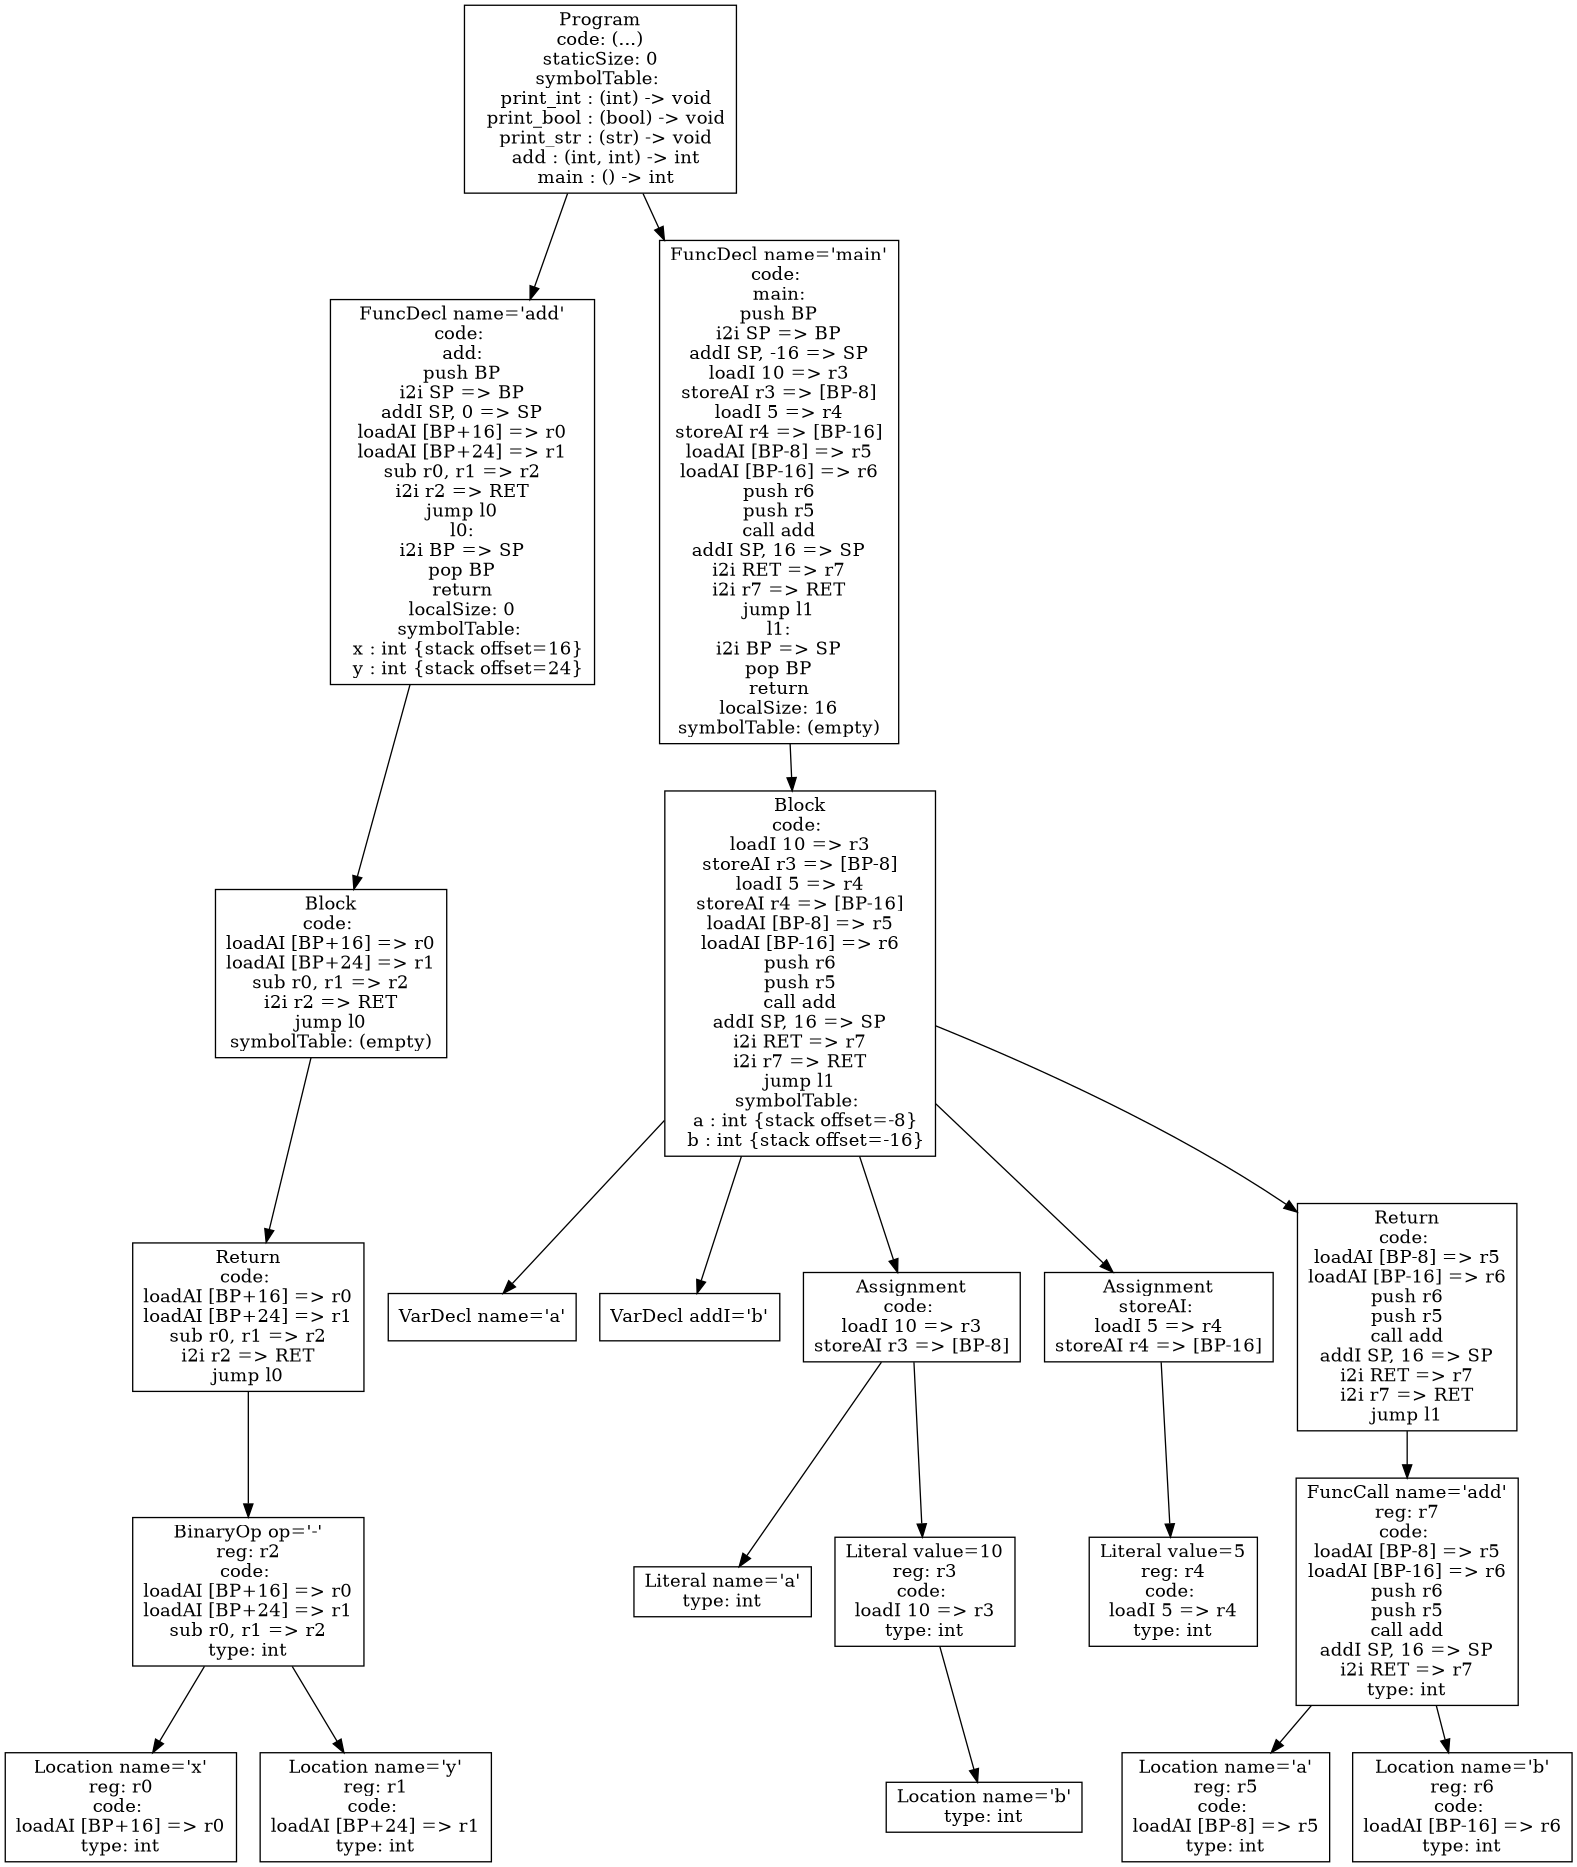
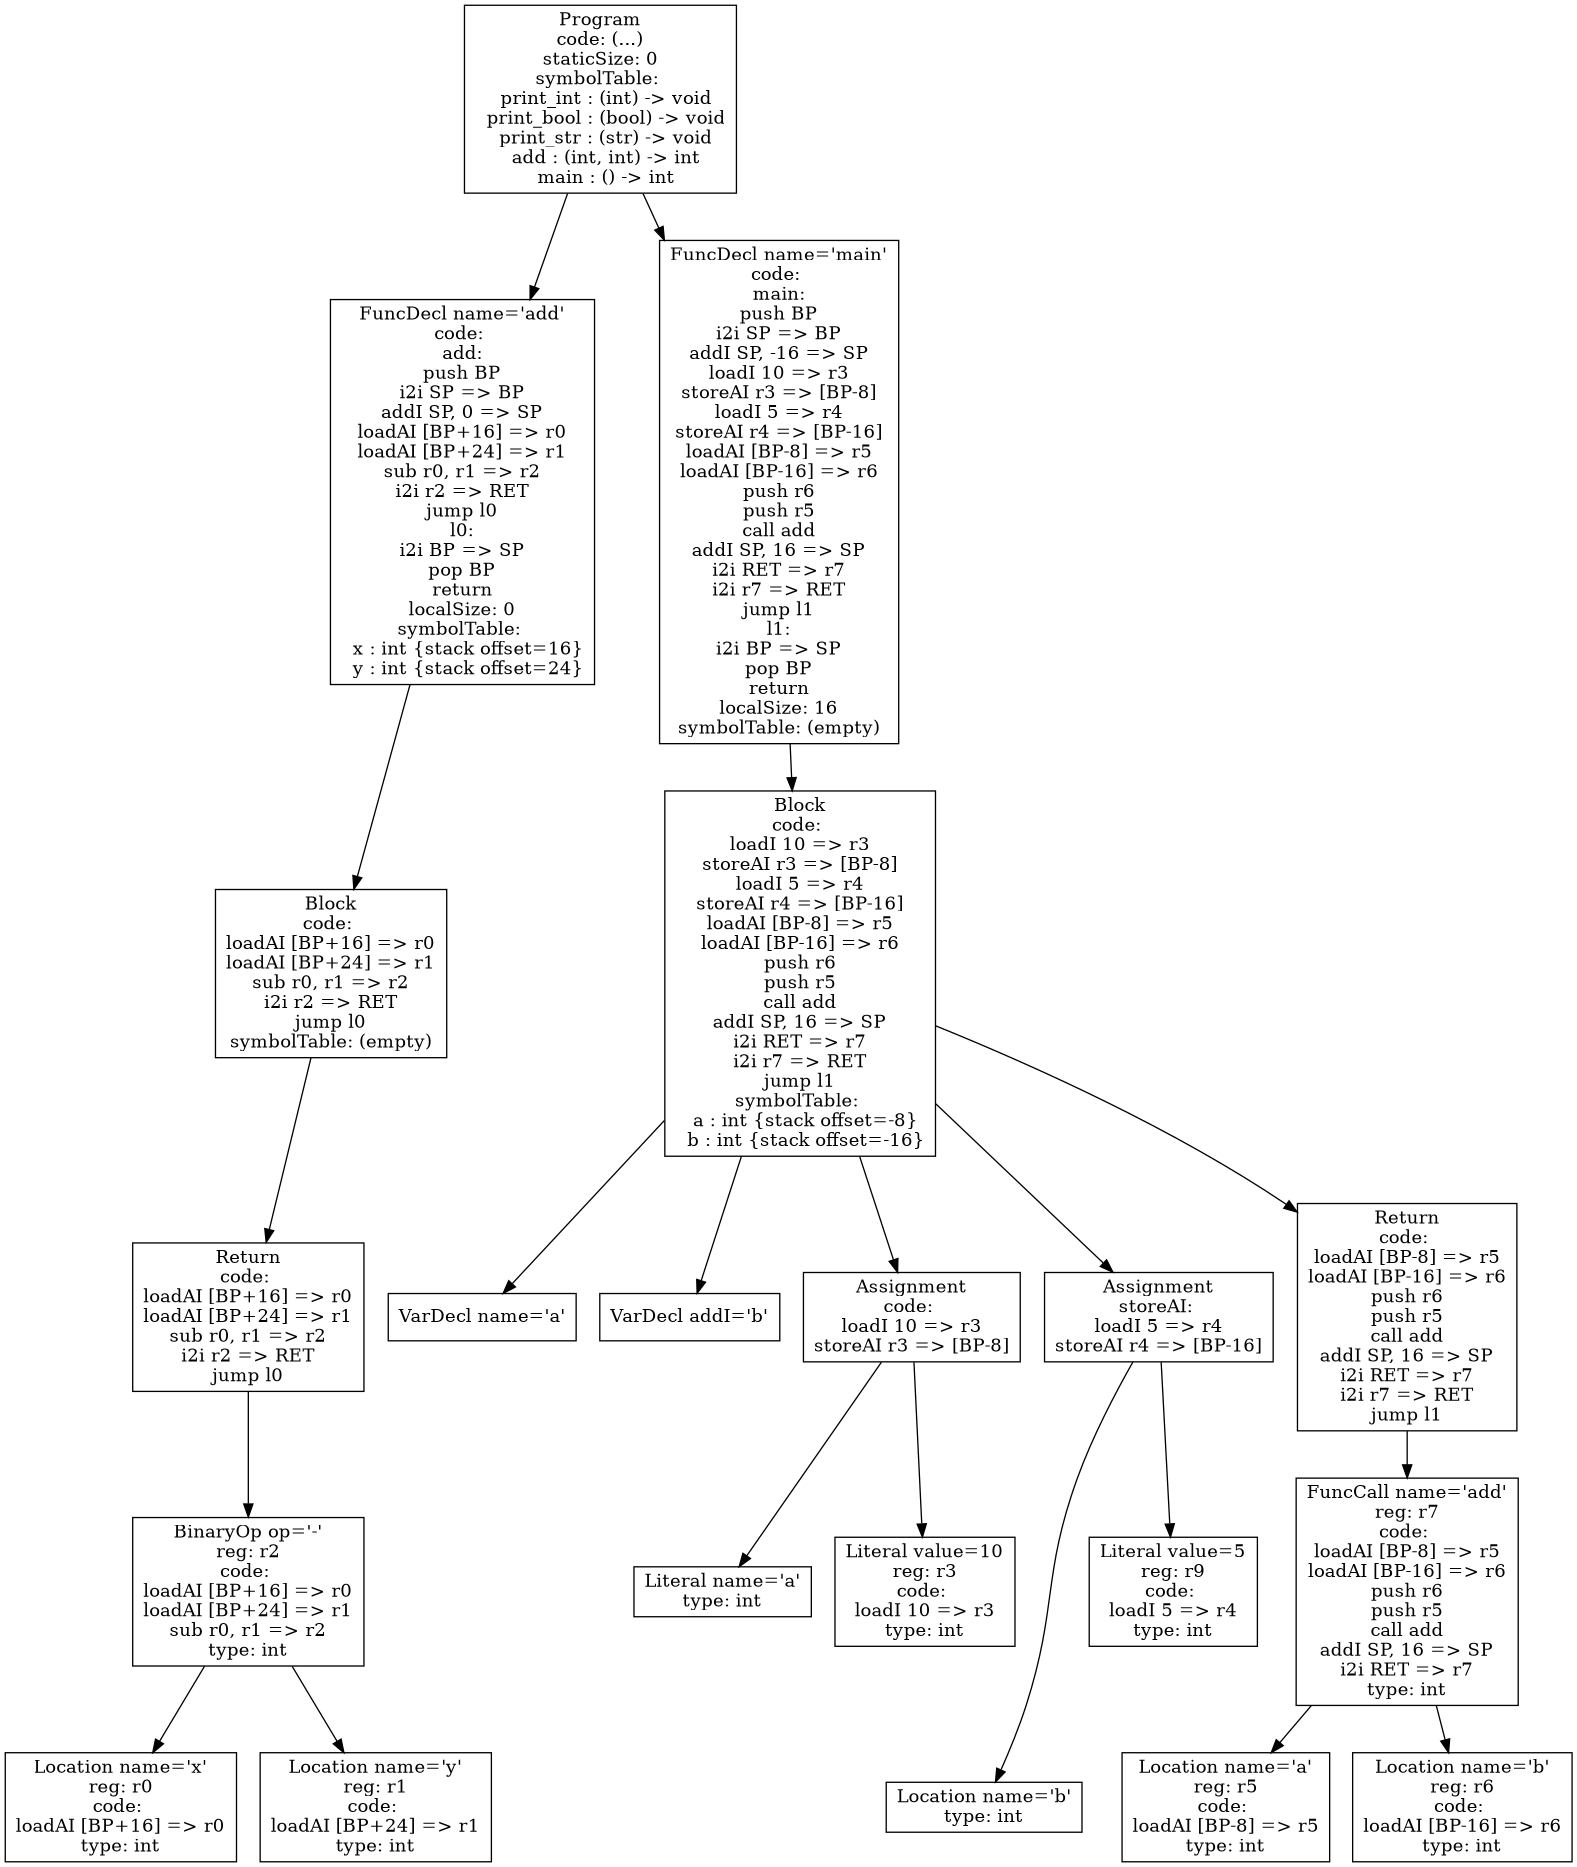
node "Literal value=5 reg: r4 code: loadI 5 => r4 type: int": label "Literal value=5 reg: r4 code: loadI 5 => r4 type: int" -> "Literal value=5 reg: r9 code: loadI 5 => r4 type: int"
edge "Literal value=10 reg: r3 code: loadI 10 => r3 type: int" -> "Location name='b' type: int": now "Assignment storeAI: loadI 5 => r4 storeAI r4 => [BP-16]" -> "Location name='b' type: int"
